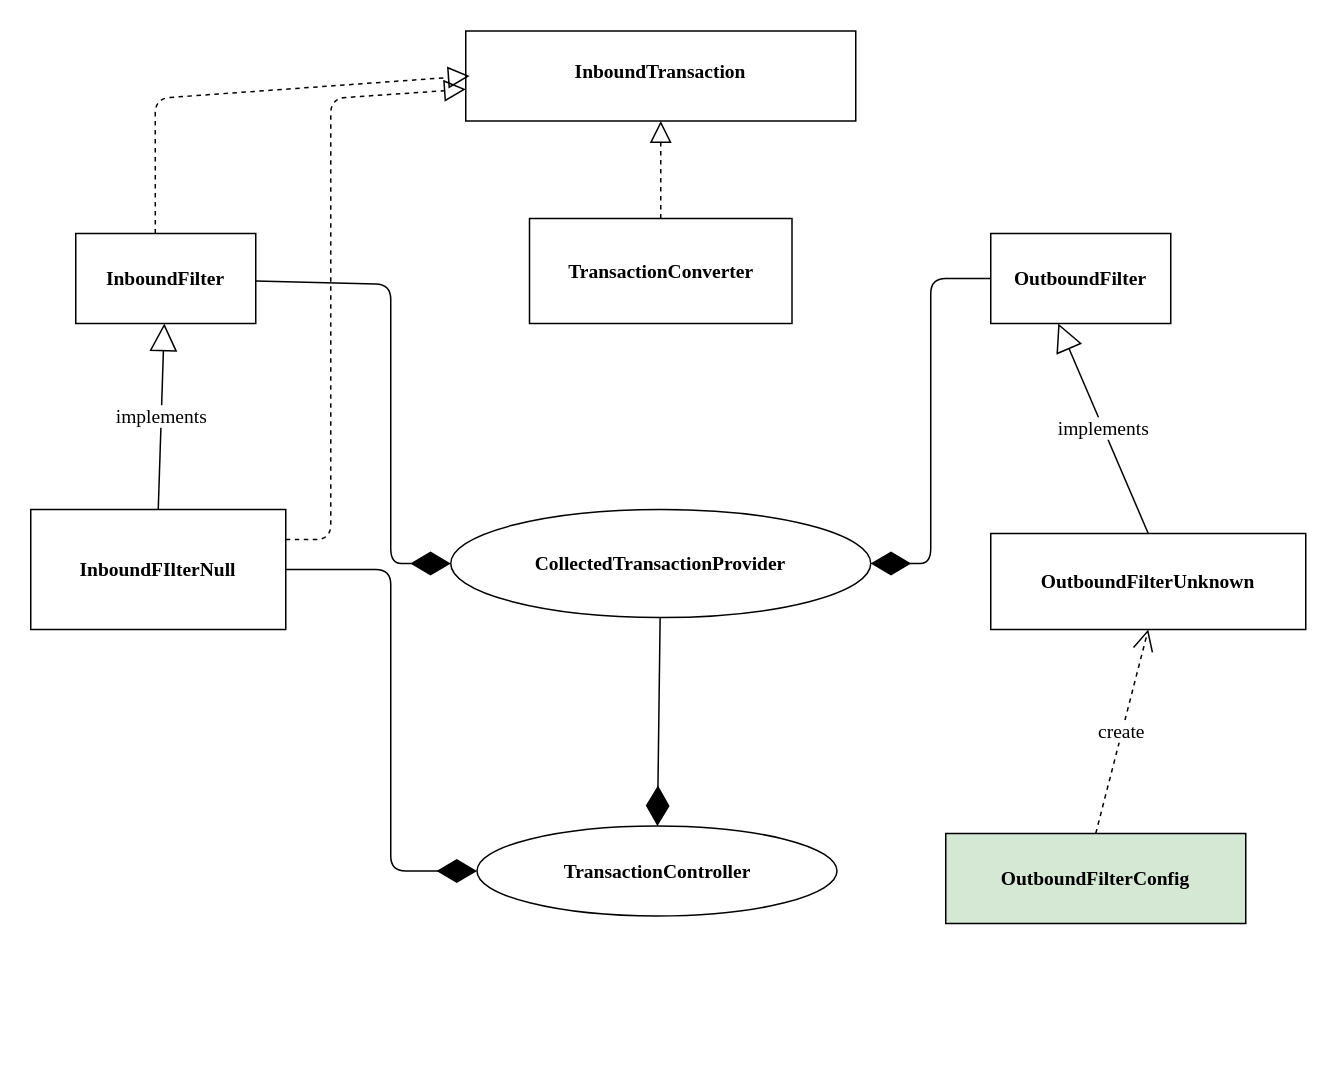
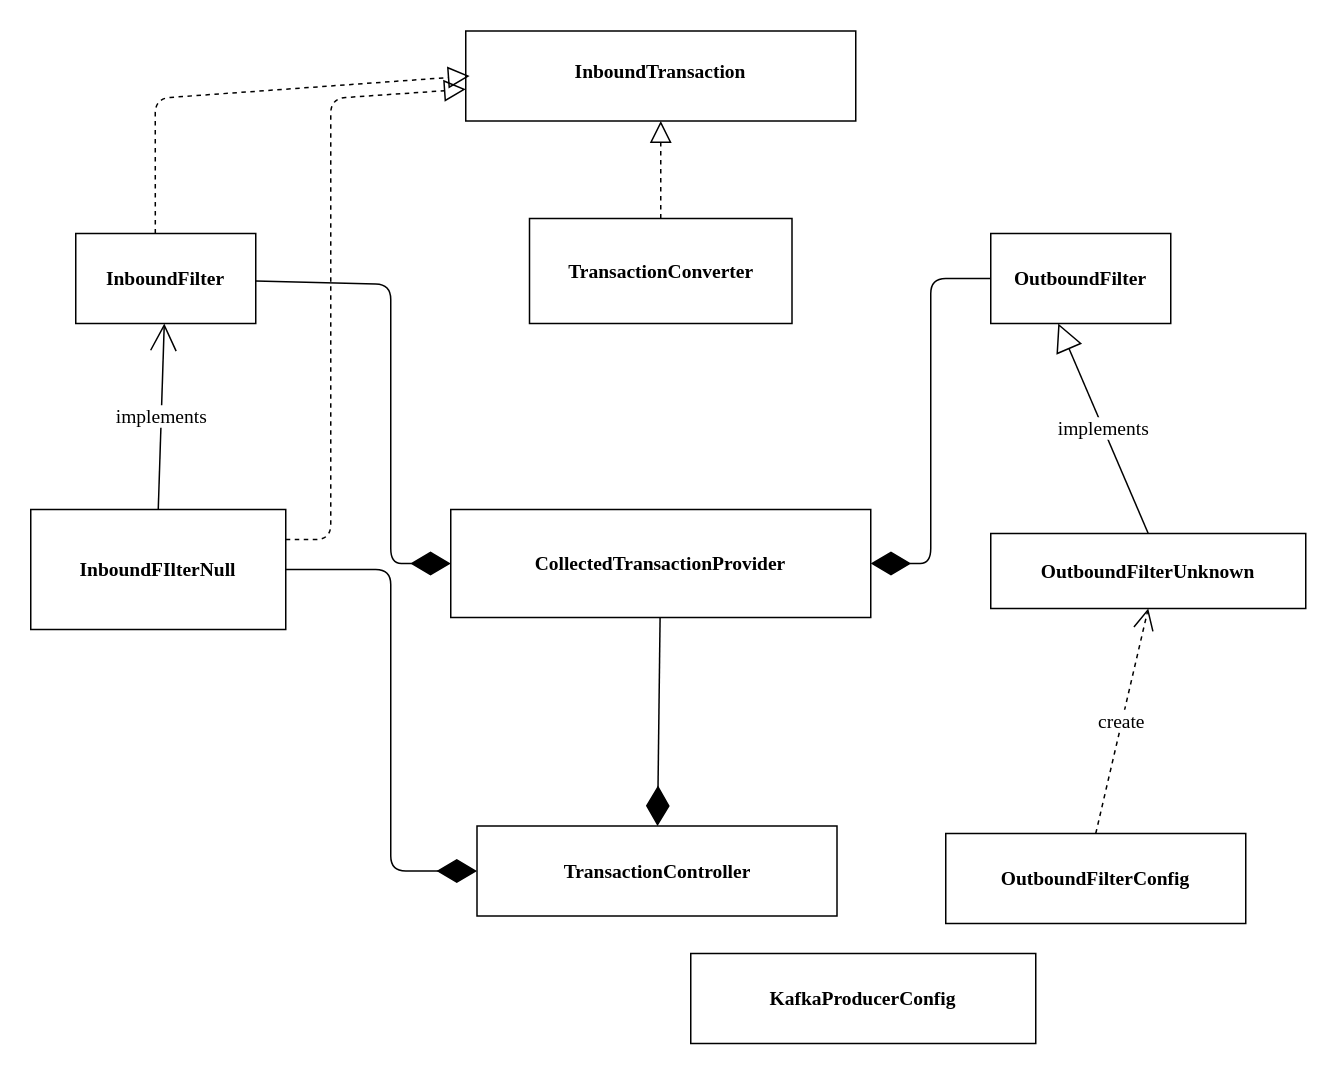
edge "InboundFIlterNull" -> "InboundFilter": arrowhead block -> open
node "CollectedTransactionProvider": shape ellipse -> rectangle
node "OutboundFilterUnknown": size 315x96 -> 315x75
node "TransactionController": shape ellipse -> rectangle
node "OutboundFilterConfig": fillcolor #d5e8d4 -> #ffffff
node "KafkaProducerConfig": added
